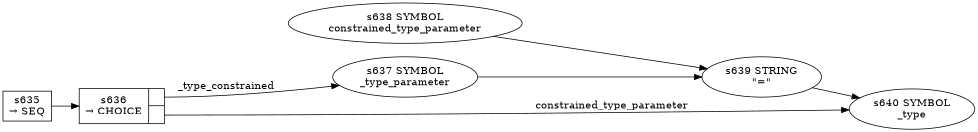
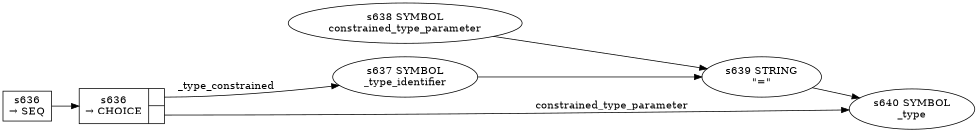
node "s637 SYMBOL _type_parameter": label "s637 SYMBOL _type_parameter" -> "s637 SYMBOL _type_identifier"
node "s635 → SEQ": label "s635 → SEQ" -> "s636 → SEQ"
